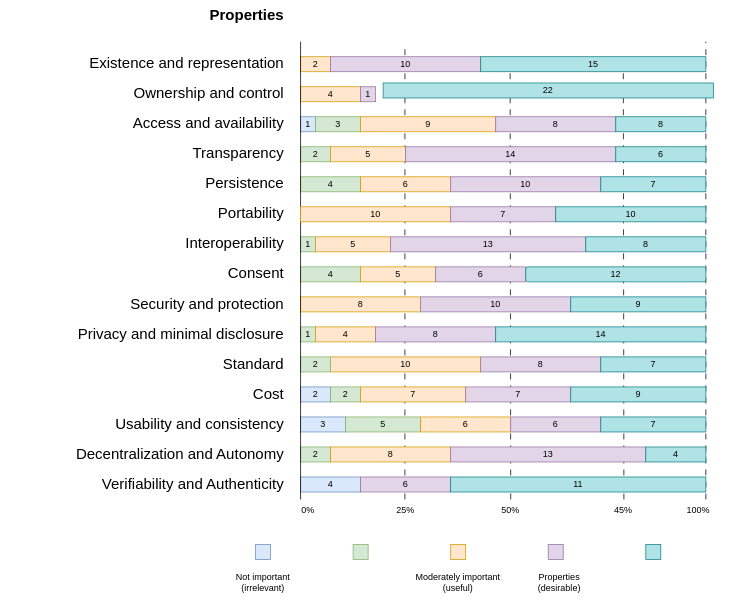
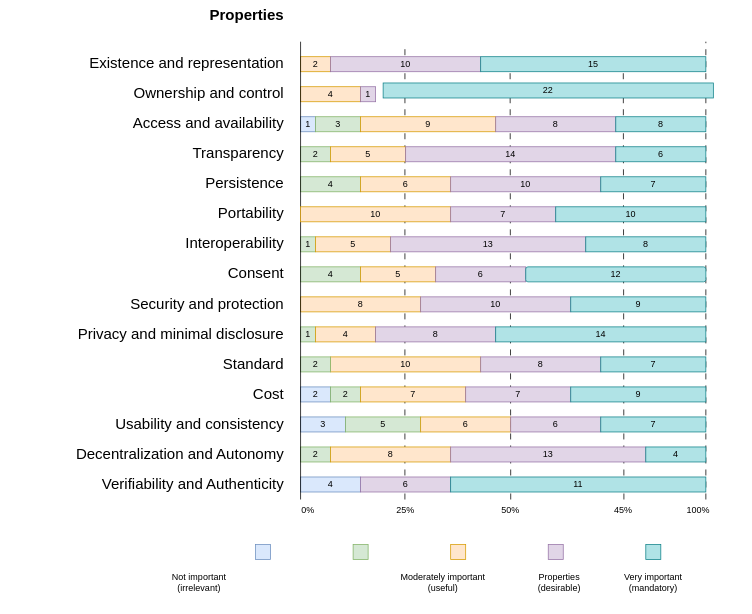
node "Not important (irrelevant)": moved (263, 582) -> (199, 582)
node "Moderately important (useful)": moved (458, 582) -> (443, 582)
node "Very important (mandatory)": added
